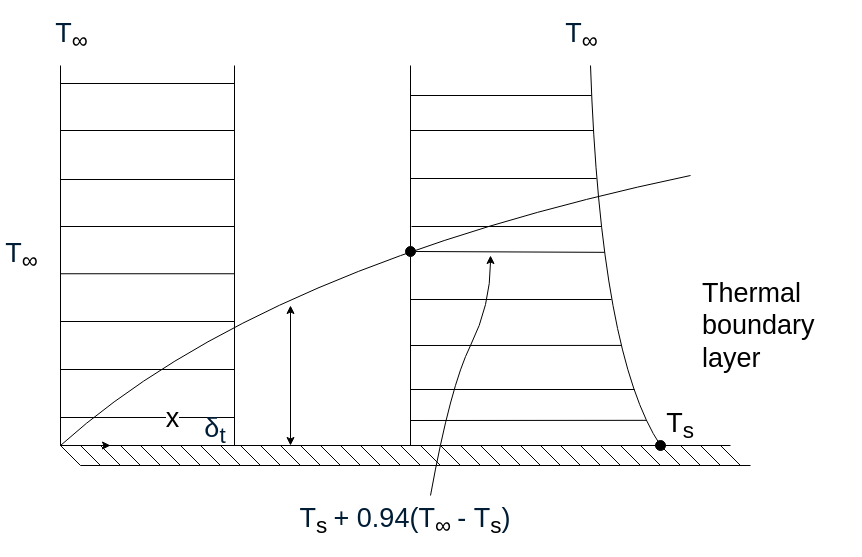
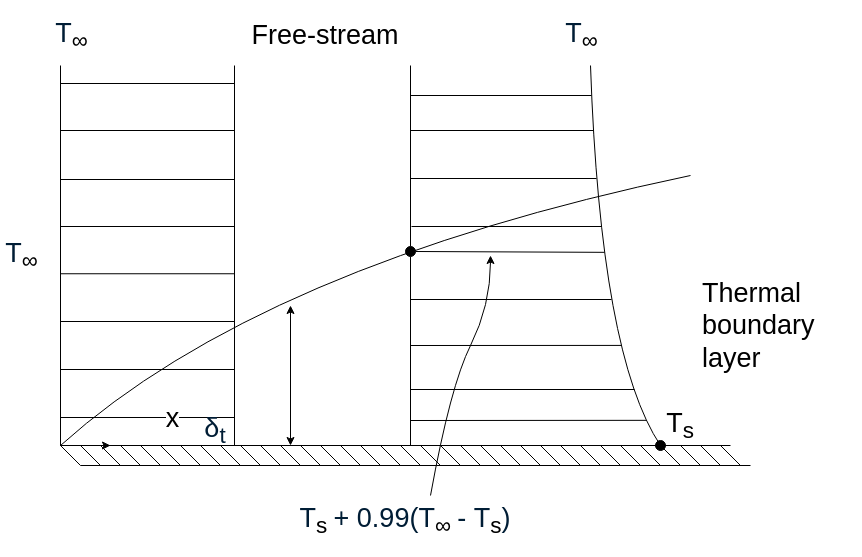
node "Free-stream": added
node "Ts + 0.94(T∞ - Ts)": label "Ts + 0.94(T∞ - Ts)" -> "Ts + 0.99(T∞ - Ts)"
